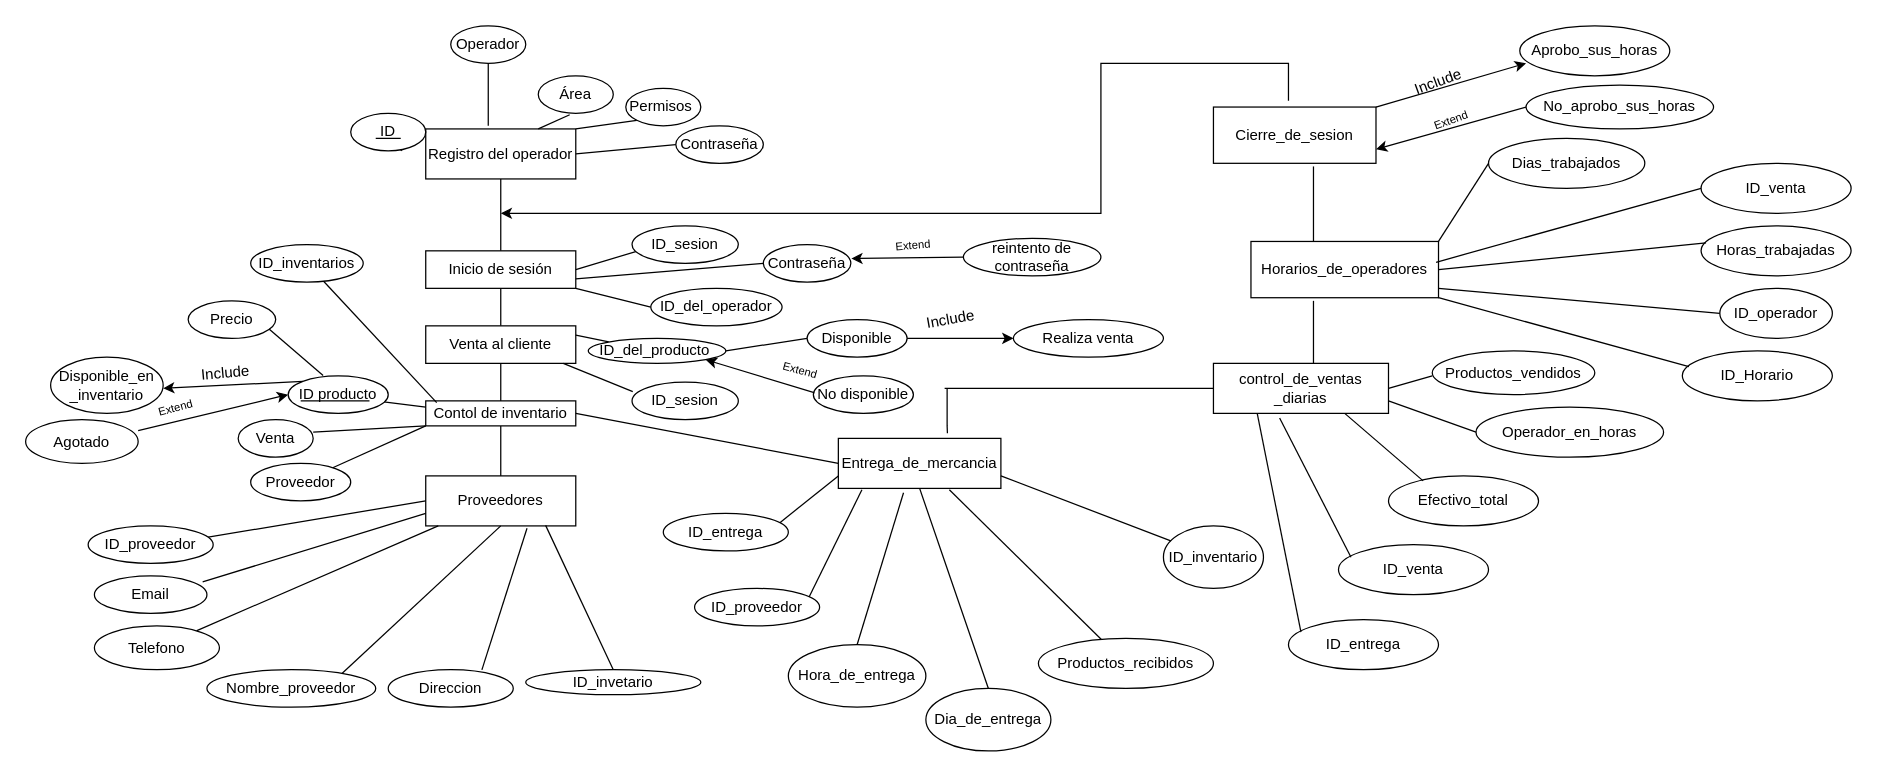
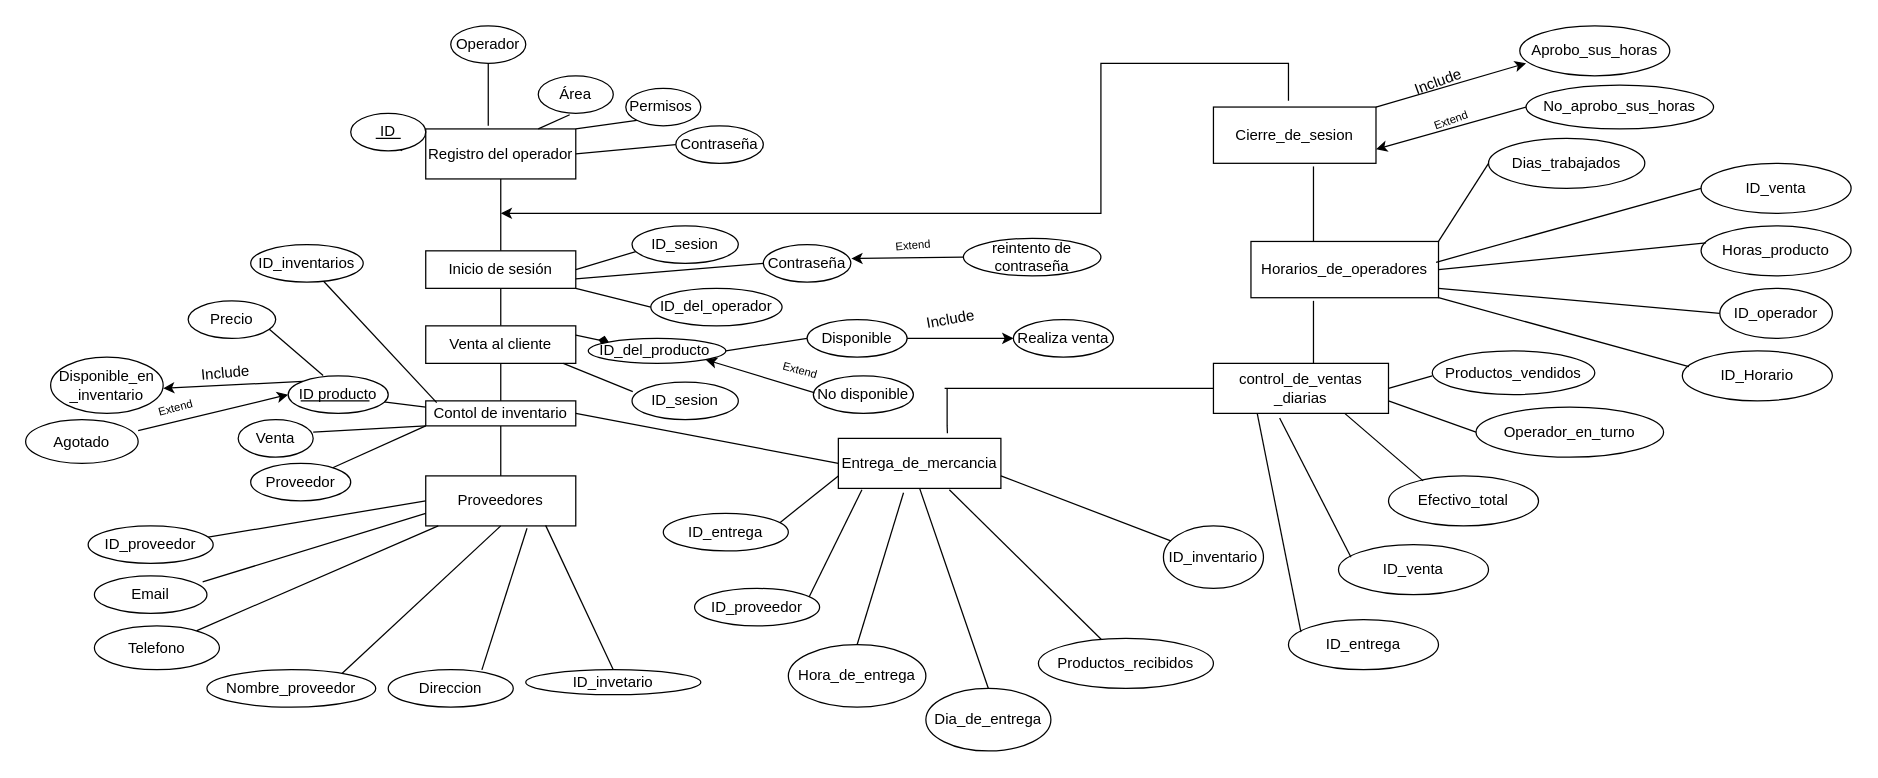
node "Horas_trabajadas": label "Horas_trabajadas" -> "Horas_producto"
node "Realiza venta": size 150x38 -> 100x38
edge "Venta al cliente" -- "ID_del_producto": arrowhead none -> diamond
node "Operador_en_horas": label "Operador_en_horas" -> "Operador_en_turno"
